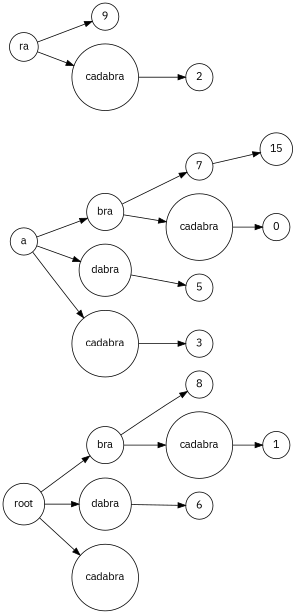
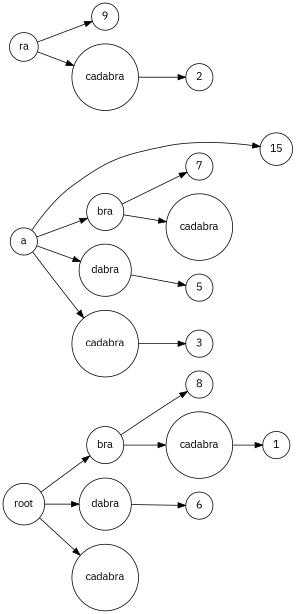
edge "7" -> "15": now "a" -> "15"
node "0": removed
